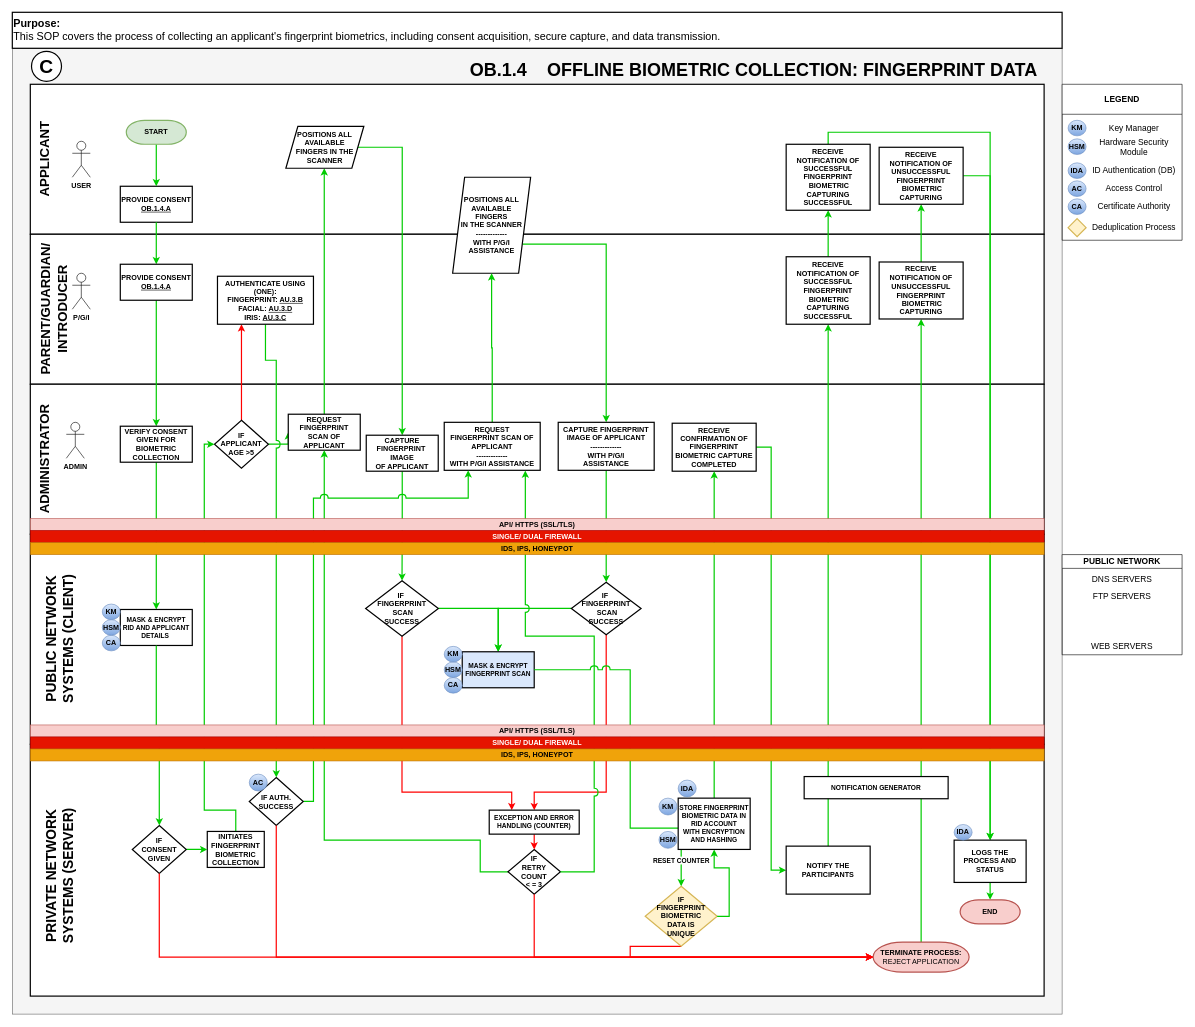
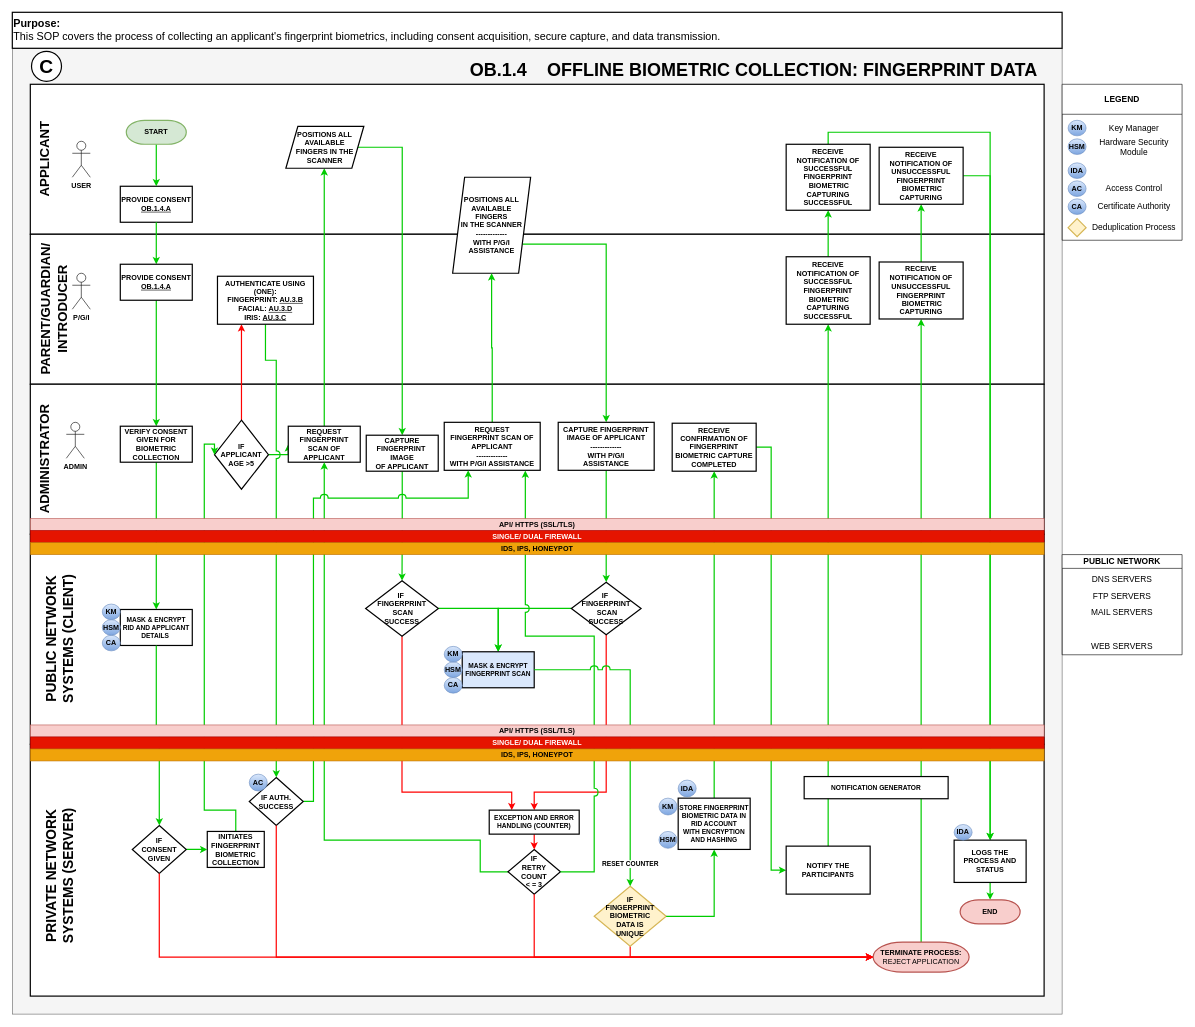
node "ID Authentication (DB)": removed
node "REQUEST FINGERPRINT SCAN OF APPLICANT": moved (324, 432) -> (324, 444)
node "IF APPLICANT AGE >5": size 54x48 -> 54x69
node "MAIL SERVERS": added
node "IF FINGERPRINT BIOMETRIC DATA IS UNIQUE": moved (681, 917) -> (630, 917)
